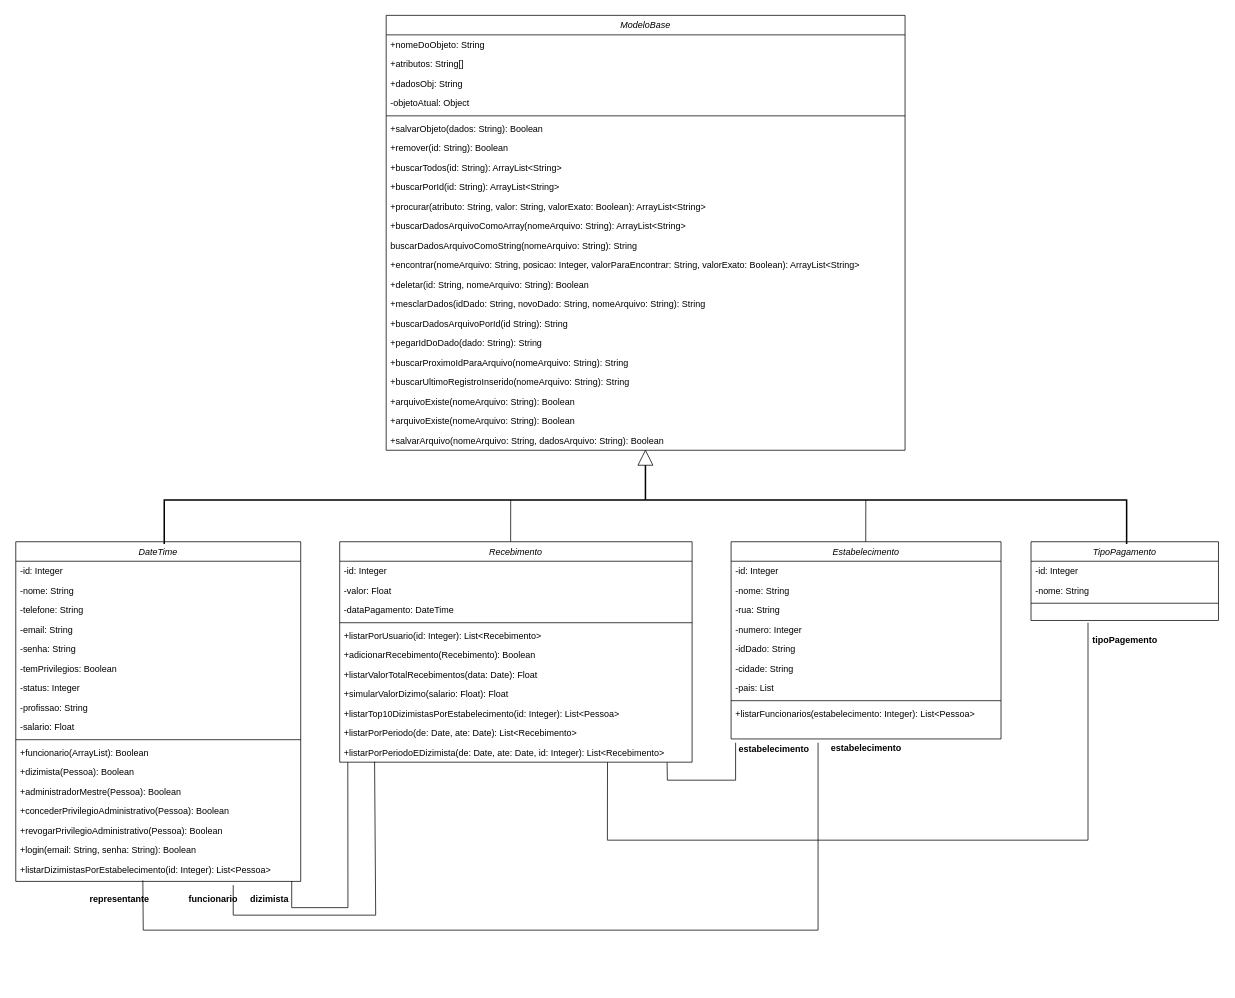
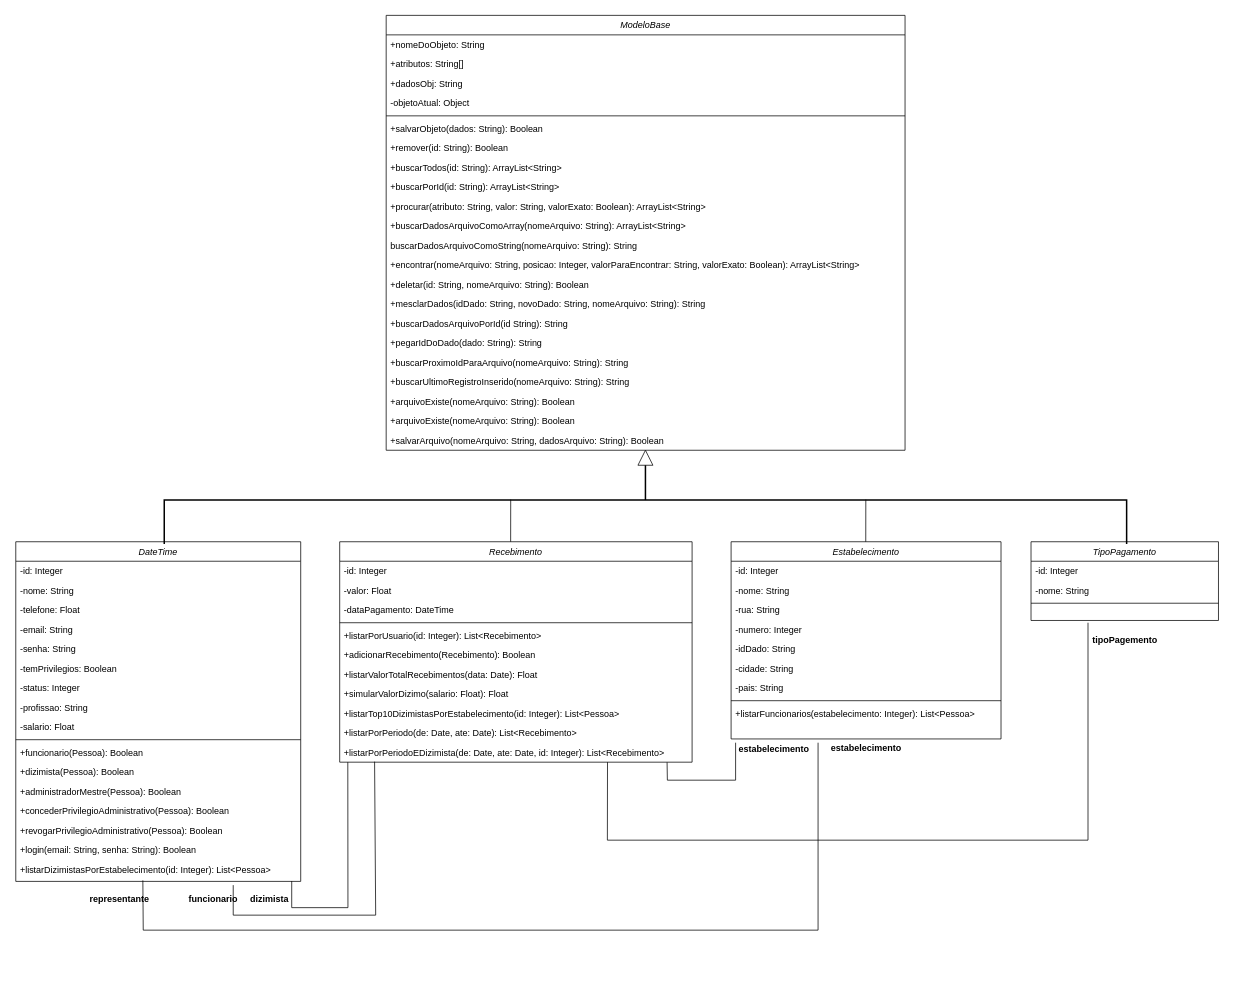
node "-telefone: String": label "-telefone: String" -> "-telefone: Float"
node "-pais: List": label "-pais: List" -> "-pais: String"
node "+funcionario(ArrayList): Boolean": label "+funcionario(ArrayList): Boolean" -> "+funcionario(Pessoa): Boolean"
